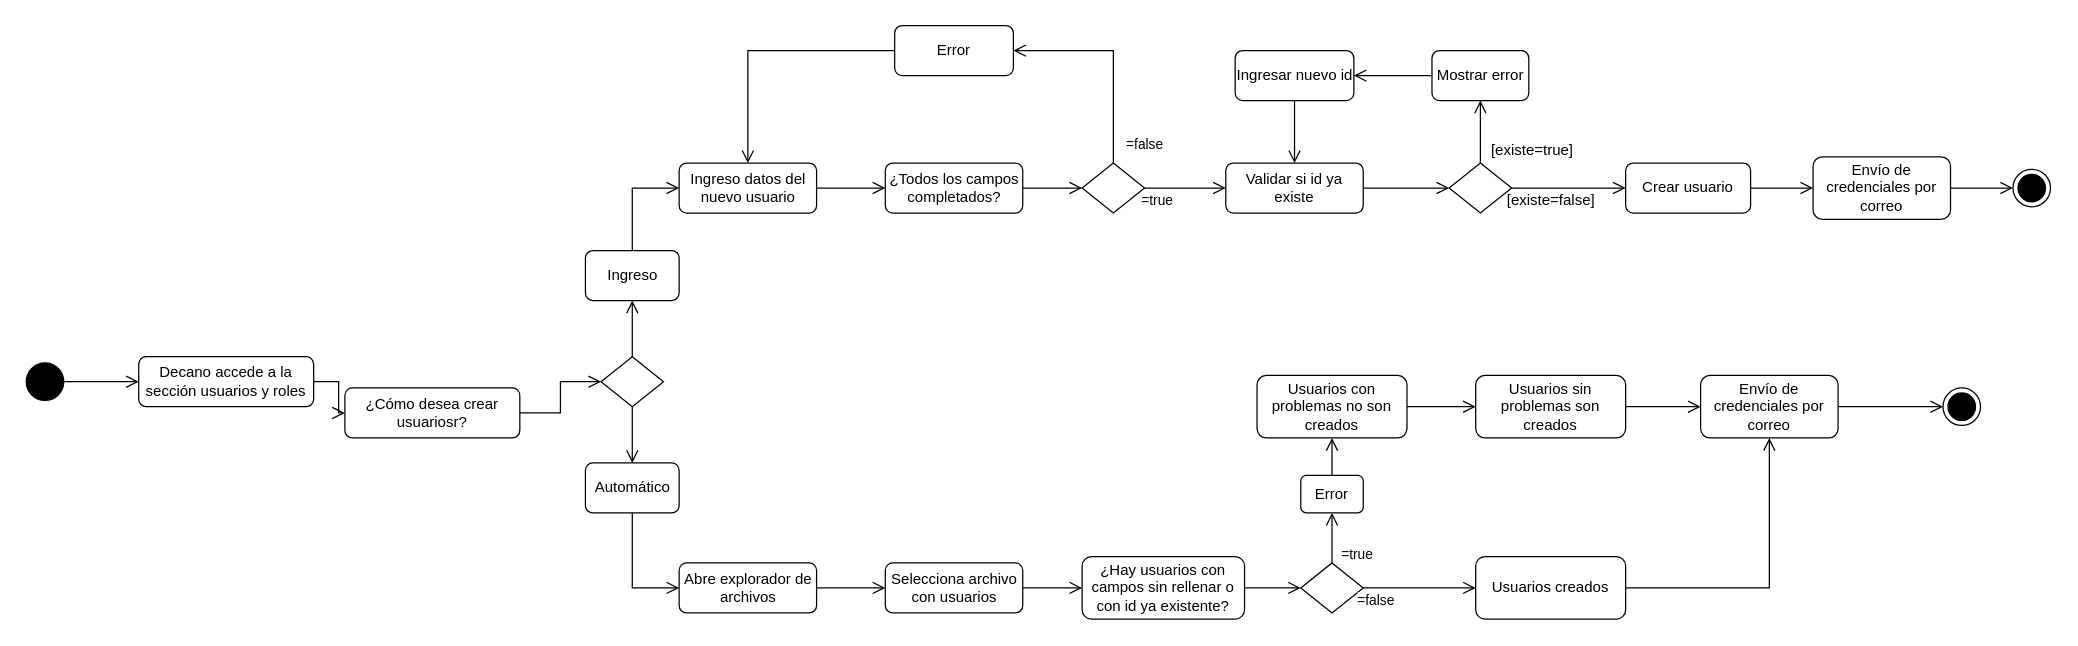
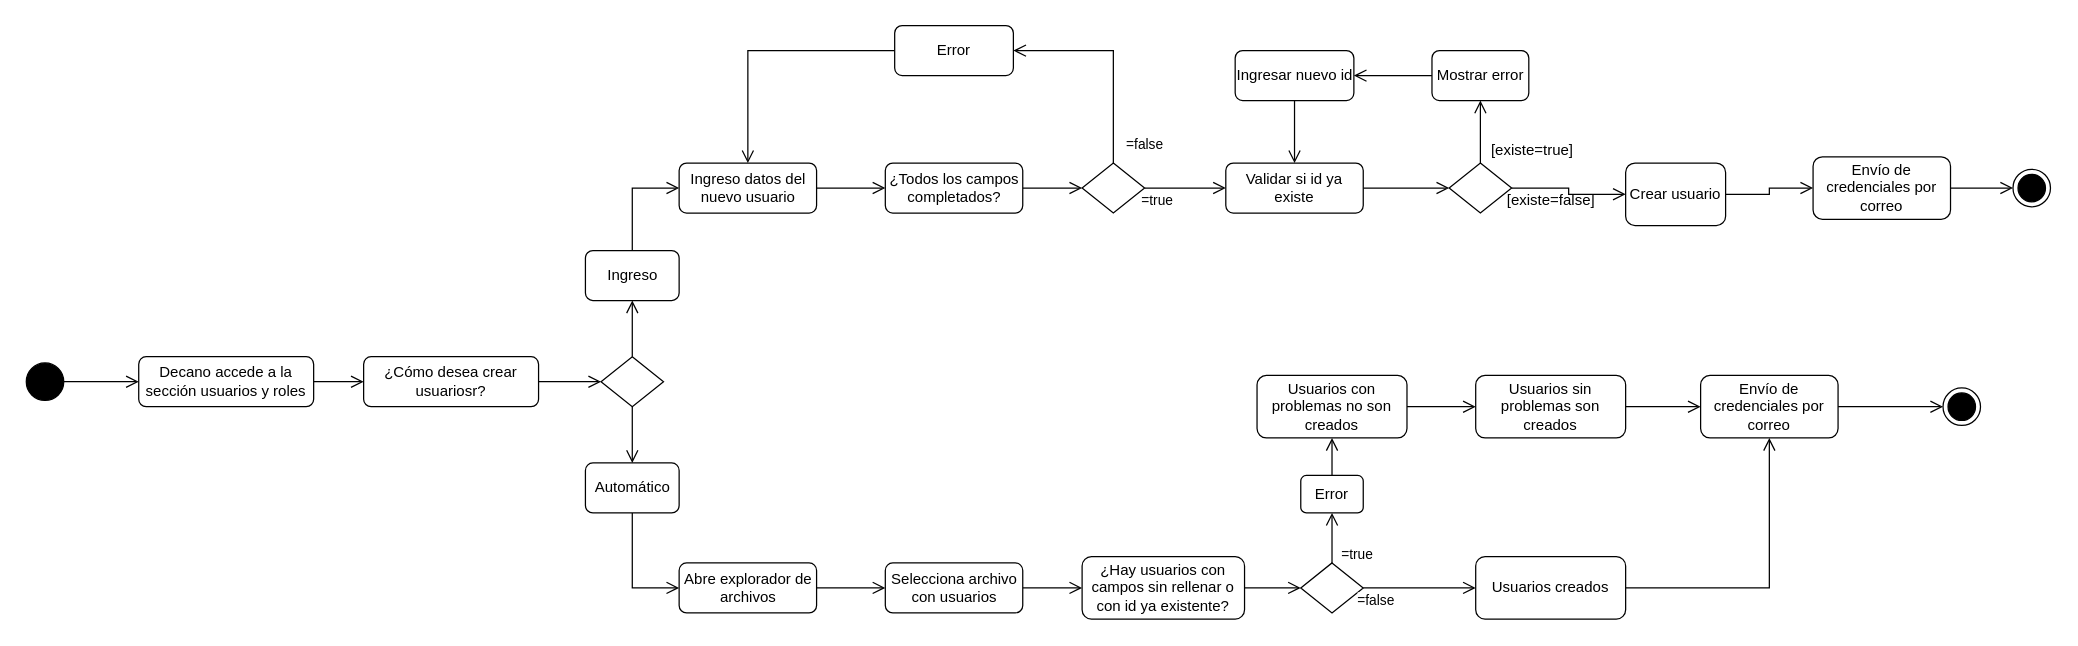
node "Crear usuario": size 125x50 -> 100x63
node "¿Cómo desea crear usuariosr?": moved (432, 413) -> (451, 382)
